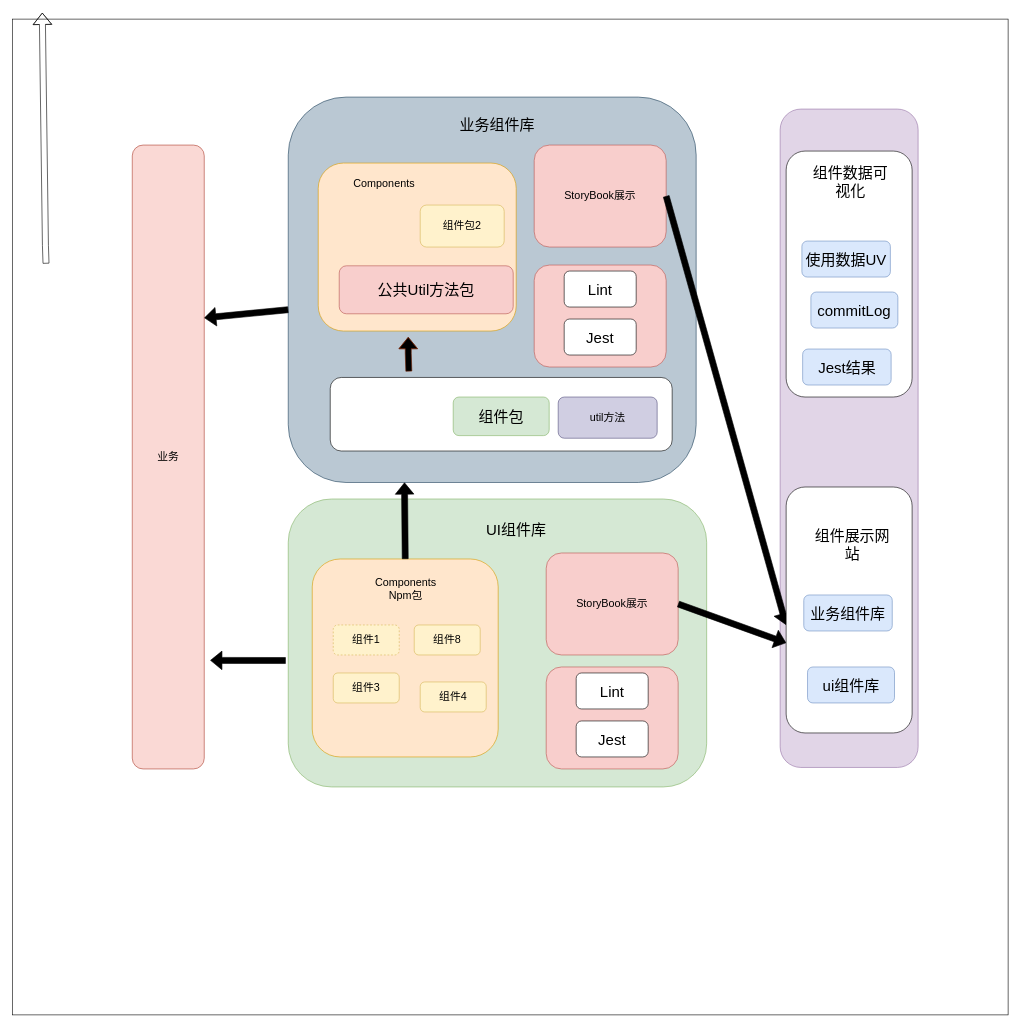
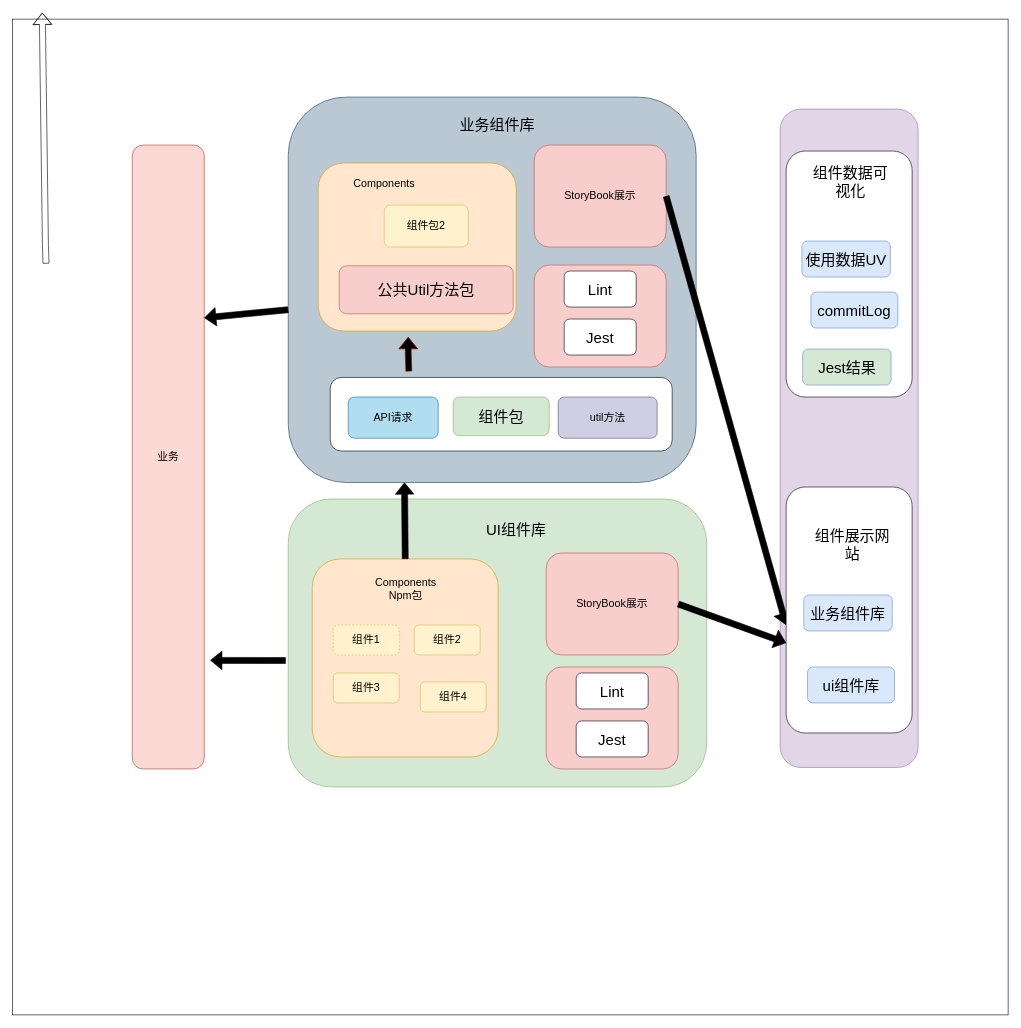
node "组件包2": moved (462, 226) -> (426, 226)
node "Jest结果": fillcolor #dae8fc -> #d5e8d4
node "API请求": added
node "组件8": label "组件8" -> "组件2"
